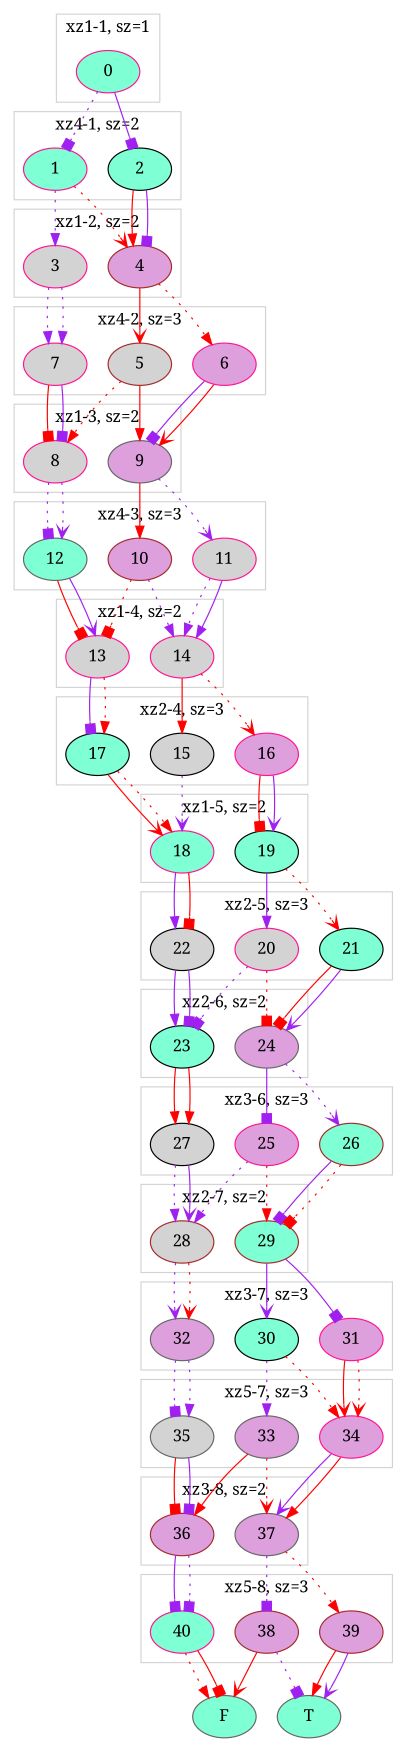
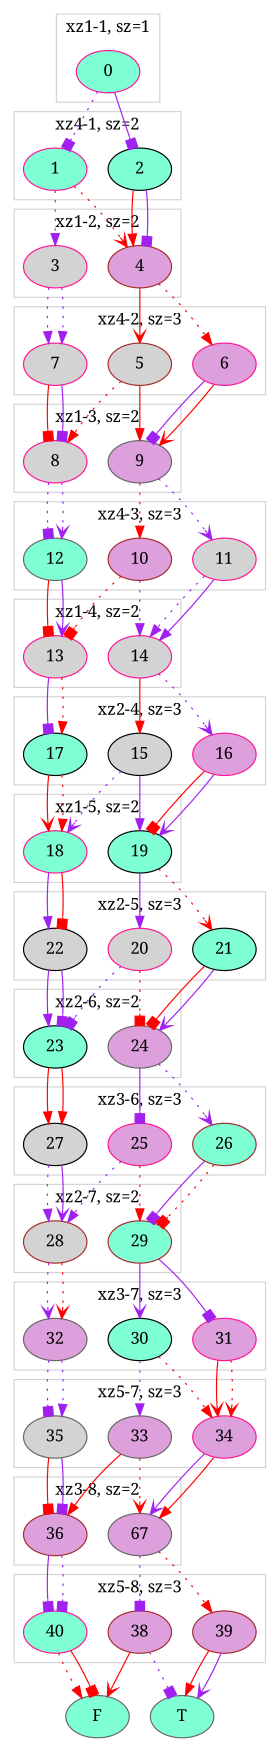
edge "9" -> "10": style solid -> dotted
edge "14" -> "16": color red -> purple
edge "15" -> "19": added
node "37": label "37" -> "67"
